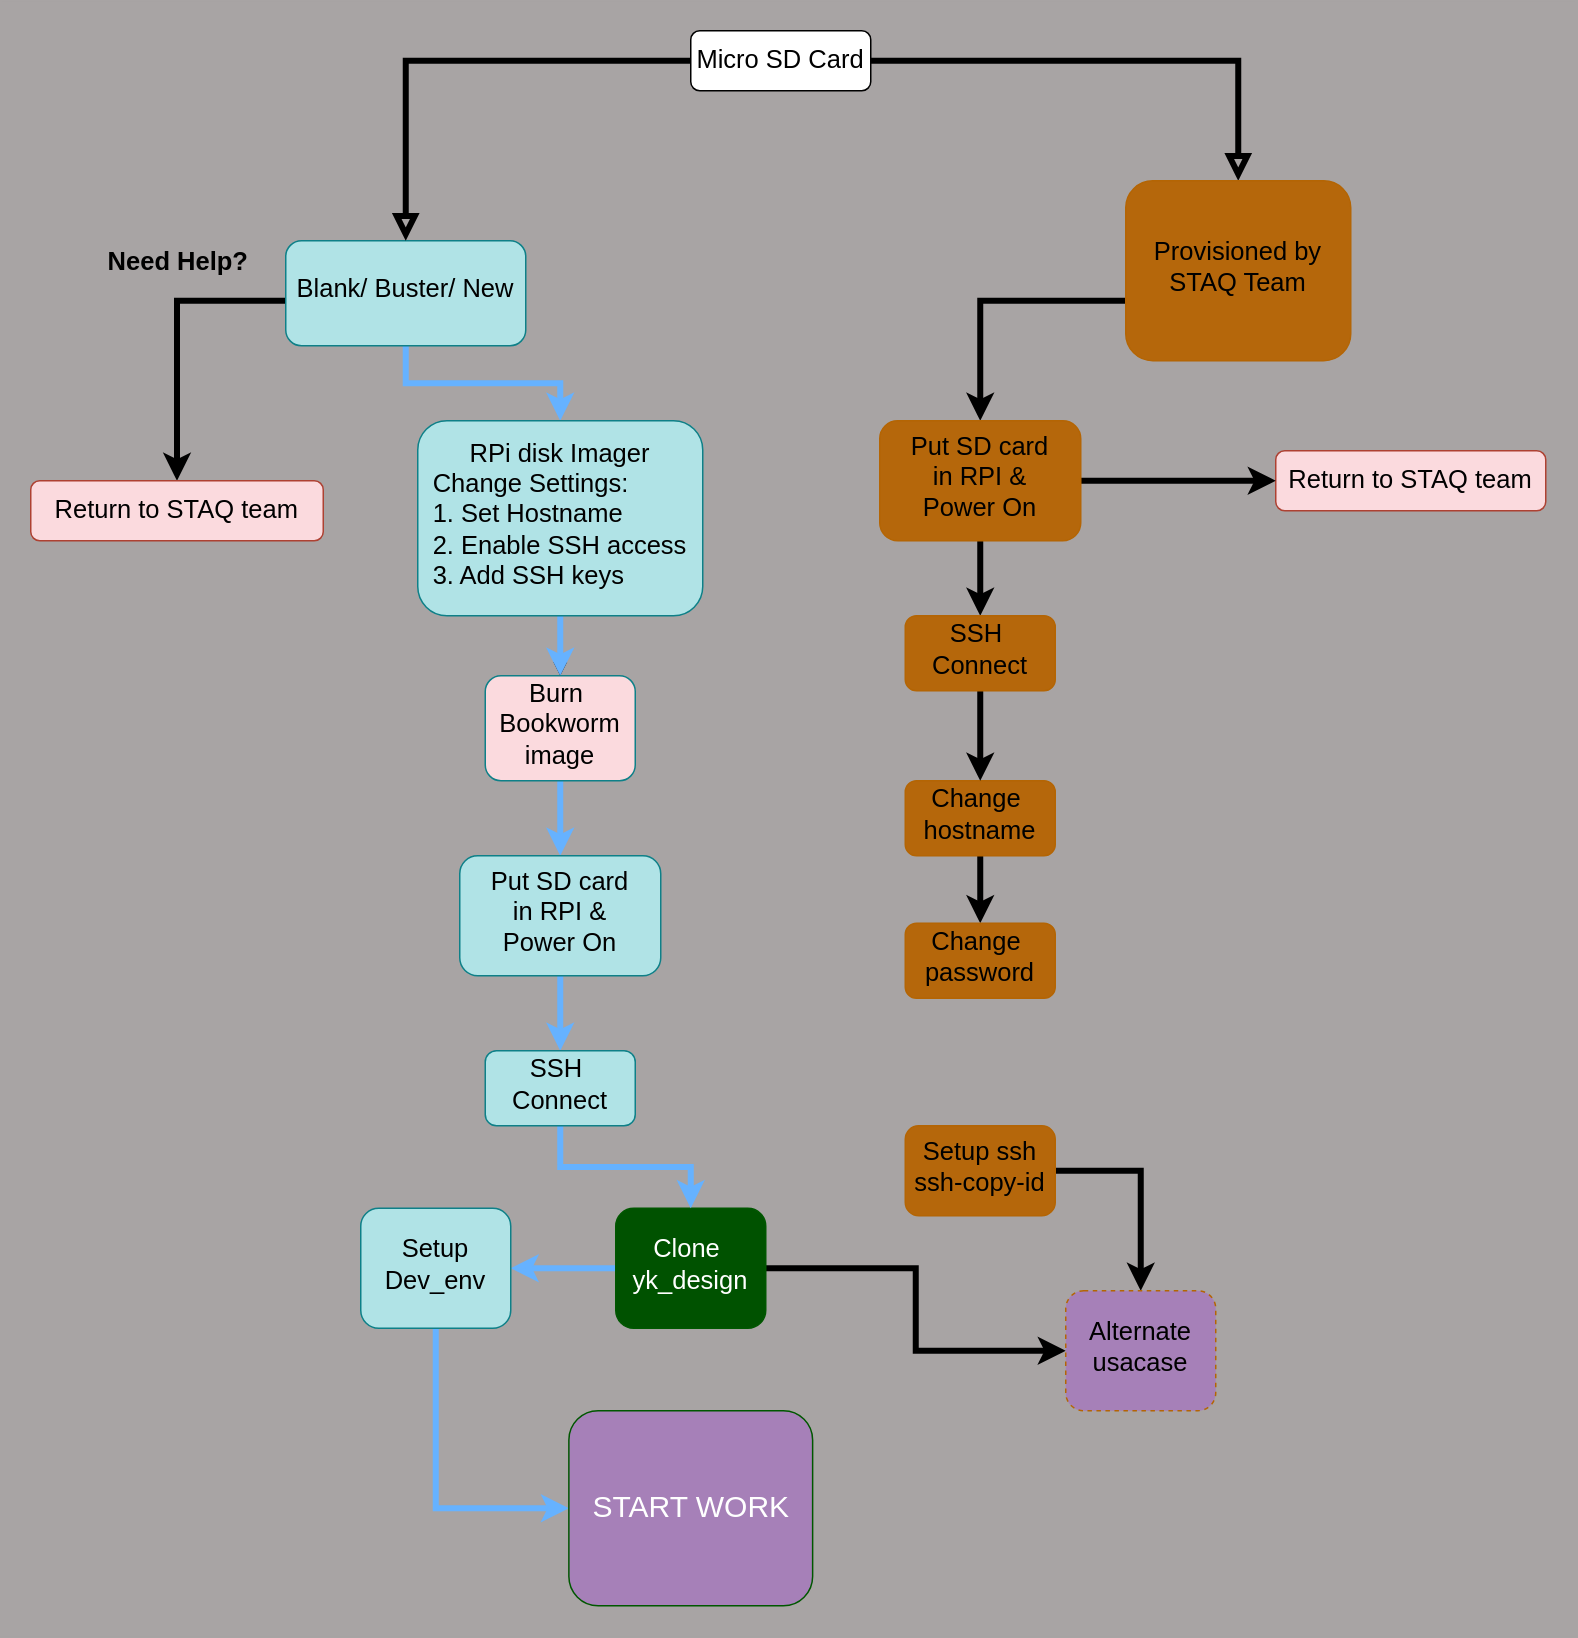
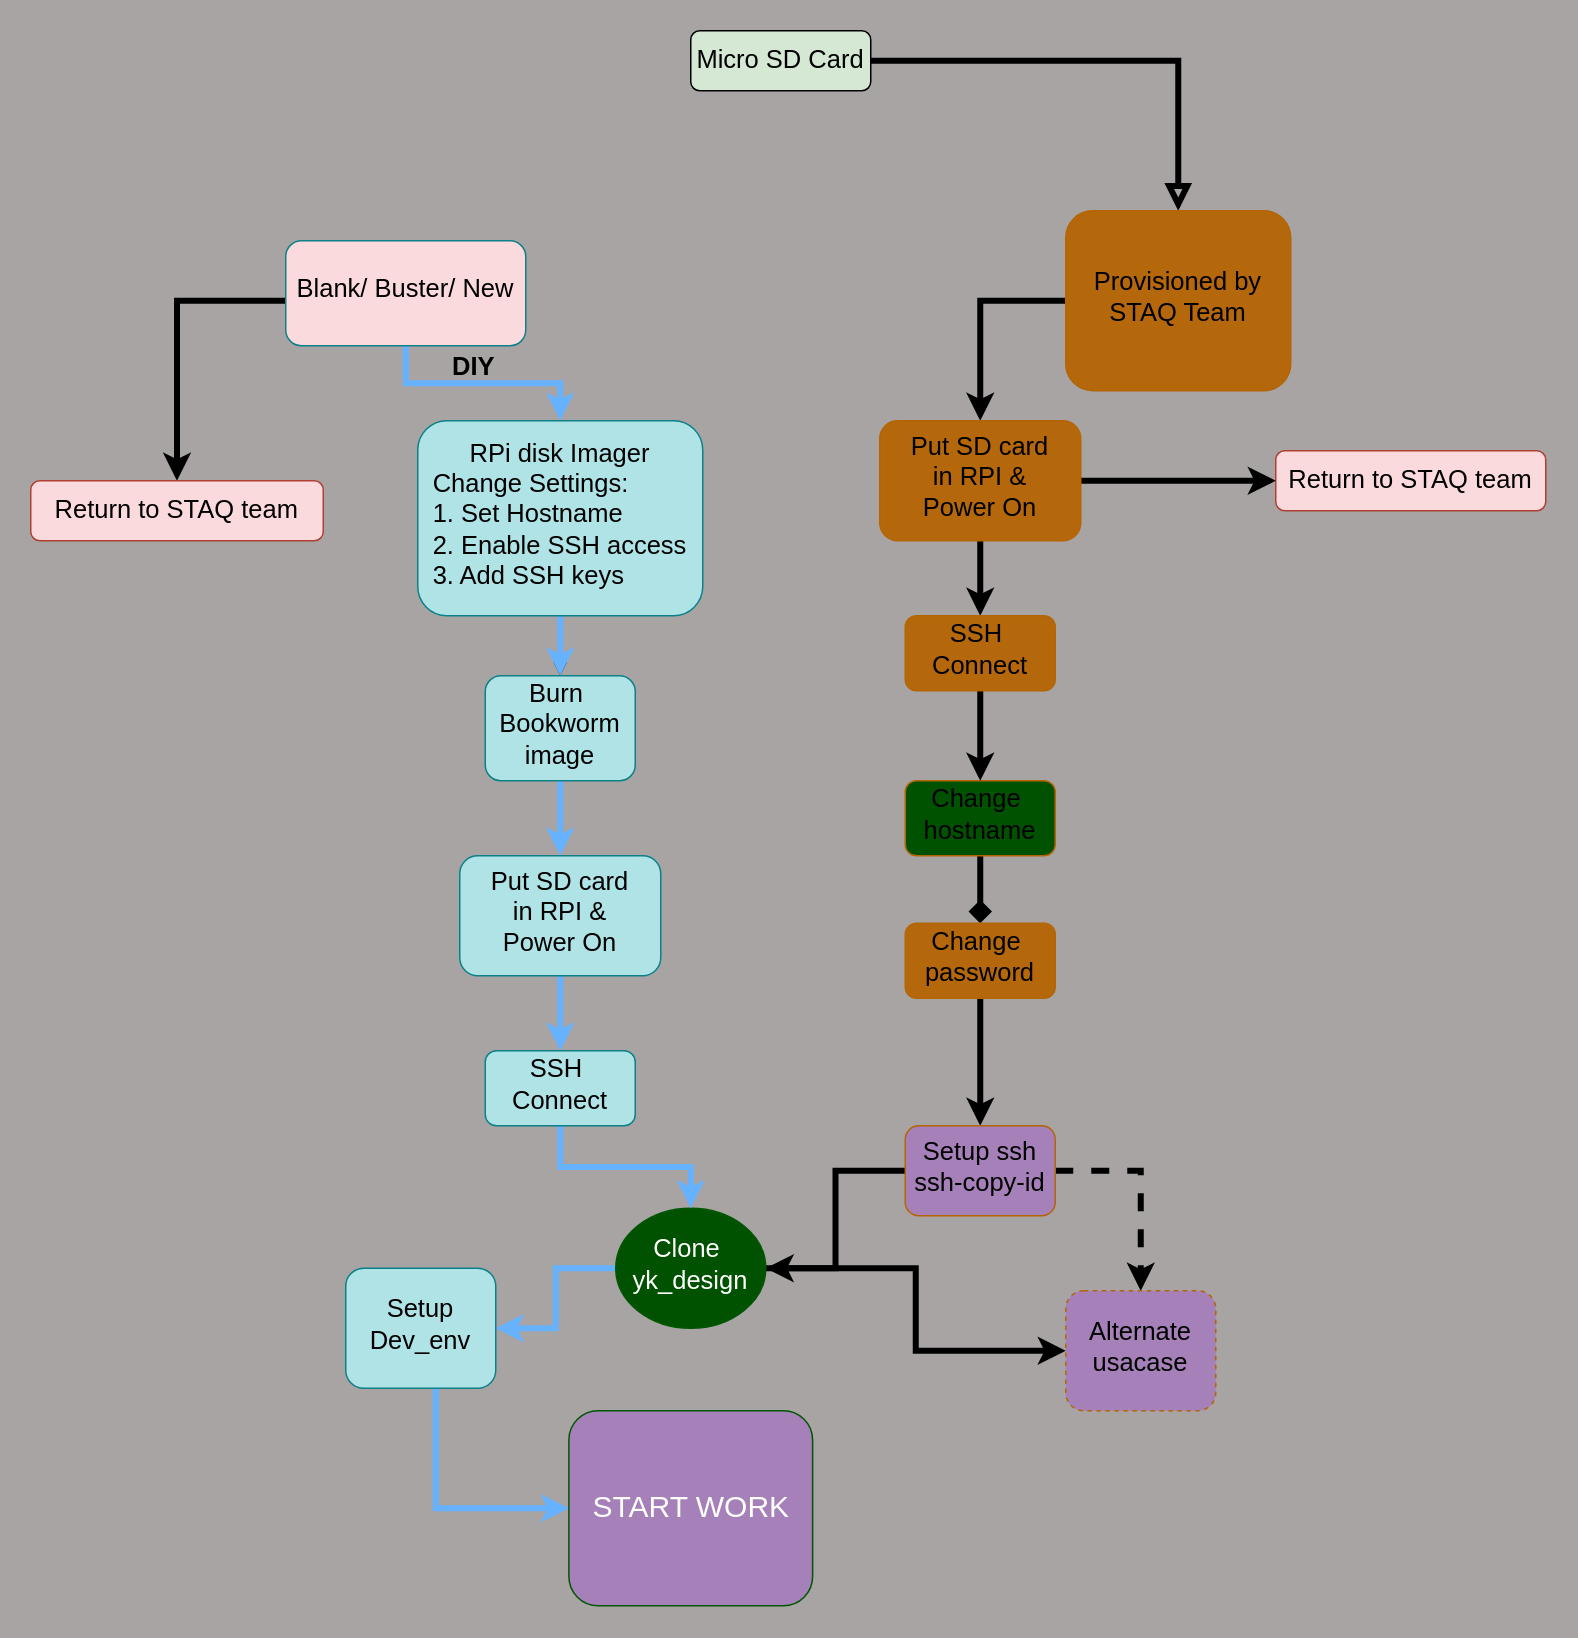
edge "Micro SD Card" -> "Blank/ Buster/ New": removed
node "Micro SD Card": fillcolor #ffffff -> #d5e8d4
node "Need Help?": removed
node "Provisioned by STAQ Team": moved (1238, 271) -> (1178, 301)
node "Blank/ Buster/ New": fillcolor #b0e3e6 -> #fbdade
node "DIY": added
node "Burn Bookworm image": fillcolor #fbdade -> #b0e3e6
node "Change hostname": fillcolor #b5670b -> #005200
edge "Change hostname" -> "Change password": arrowhead classic -> diamond
edge "Change password" -> "Setup ssh ssh-copy-id": added
node "Setup ssh ssh-copy-id": fillcolor #b5670b -> #a680b8
edge "Setup ssh ssh-copy-id" -> "Alternate usacase": style solid -> dashed
edge "Setup ssh ssh-copy-id" -> "Clone yk_design": added
node "Setup Dev_env": moved (436, 1268) -> (421, 1328)
node "Clone yk_design": shape rounded rectangle -> ellipse
